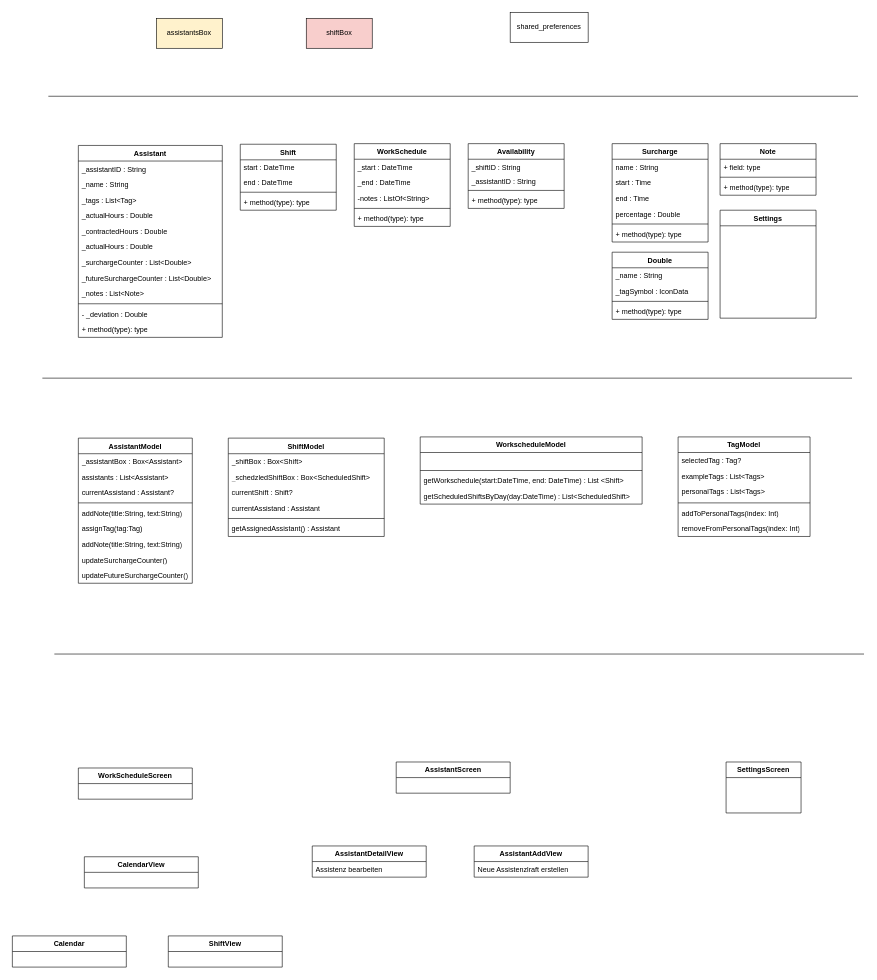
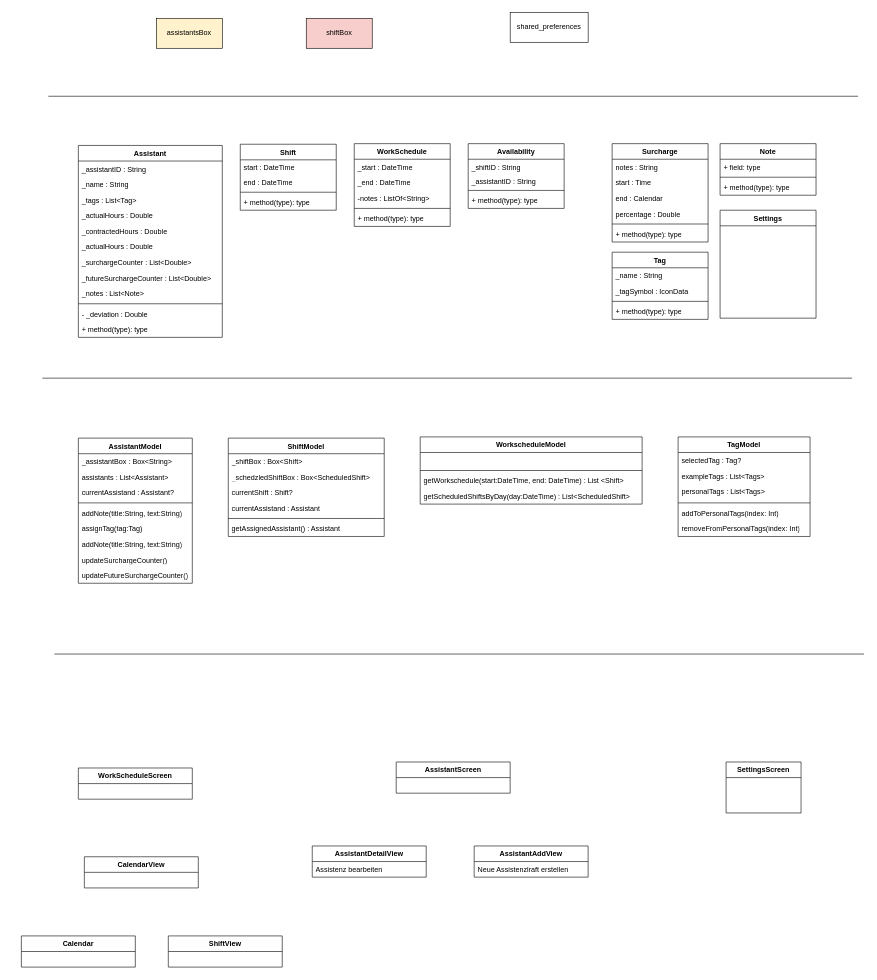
node "name : String": label "name : String" -> "notes : String"
node "end : Time": label "end : Time" -> "end : Calendar"
node "Double": label "Double" -> "Tag"
node "_assistantBox : Box<Assistant>": label "_assistantBox : Box<Assistant>" -> "_assistantBox : Box<String>"
node "Calendar": moved (69, 952) -> (78, 952)
